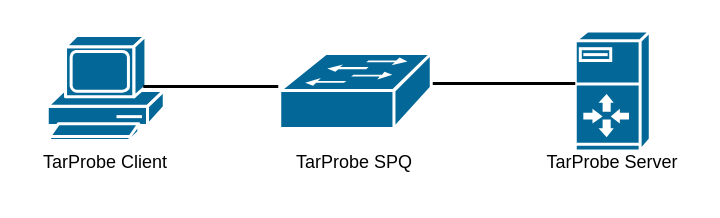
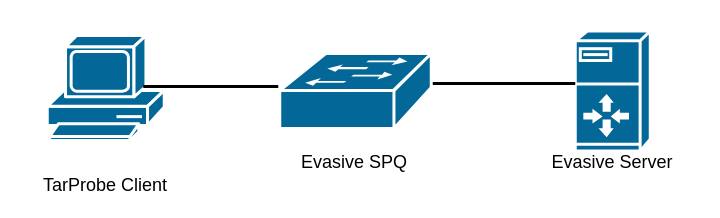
node "TarProbe Client": moved (106, 163) -> (106, 185)
node "TarProbe SPQ": label "TarProbe SPQ" -> "Evasive SPQ"
node "TarProbe Server": label "TarProbe Server" -> "Evasive Server"
